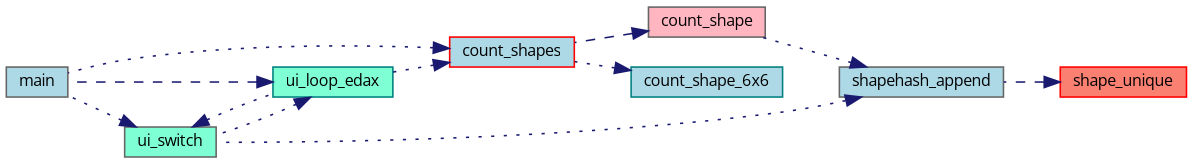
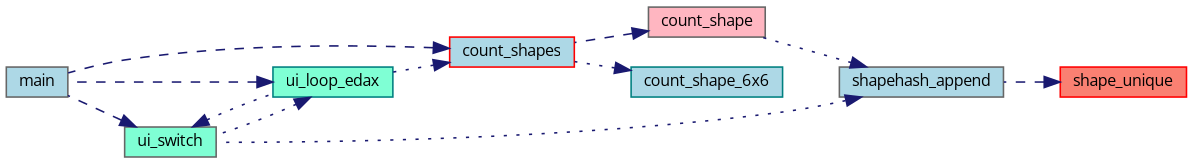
edge "main" -> "count_shapes": style dotted -> dashed
edge "main" -> "ui_switch": style dotted -> dashed
